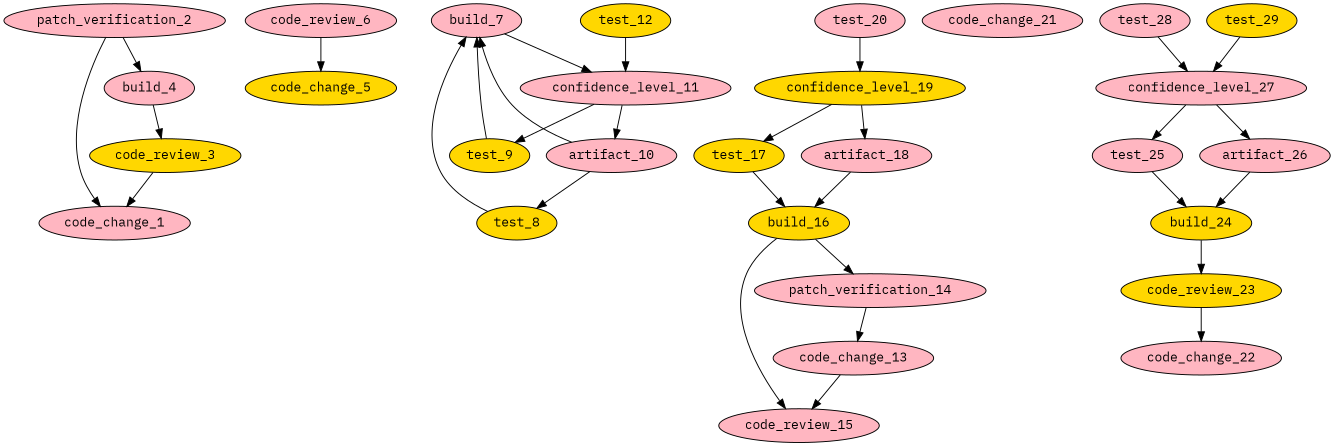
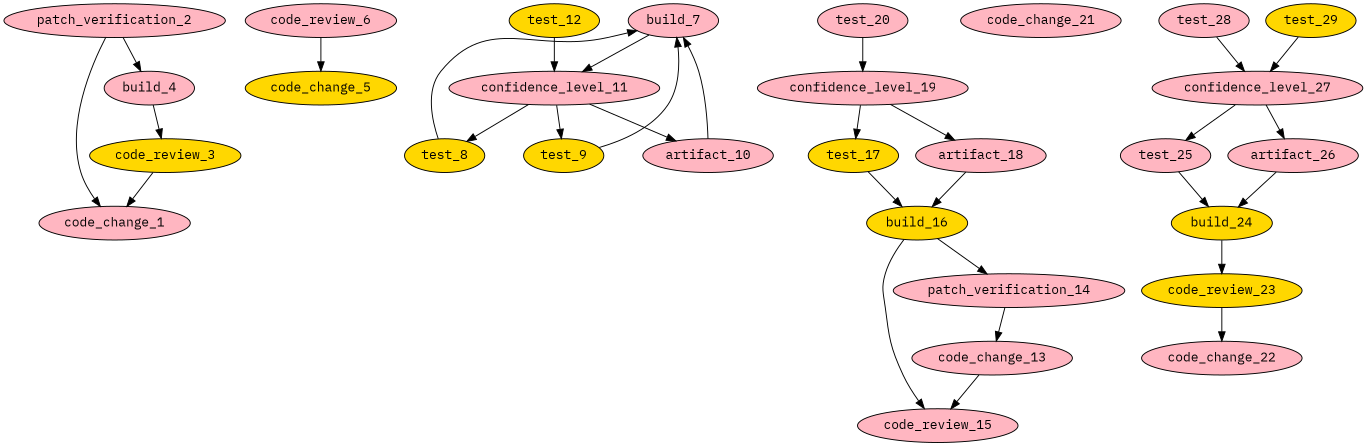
node "confidence_level_19": fillcolor gold -> lightpink
edge "artifact_10" -> "test_8": now "confidence_level_11" -> "test_8"
